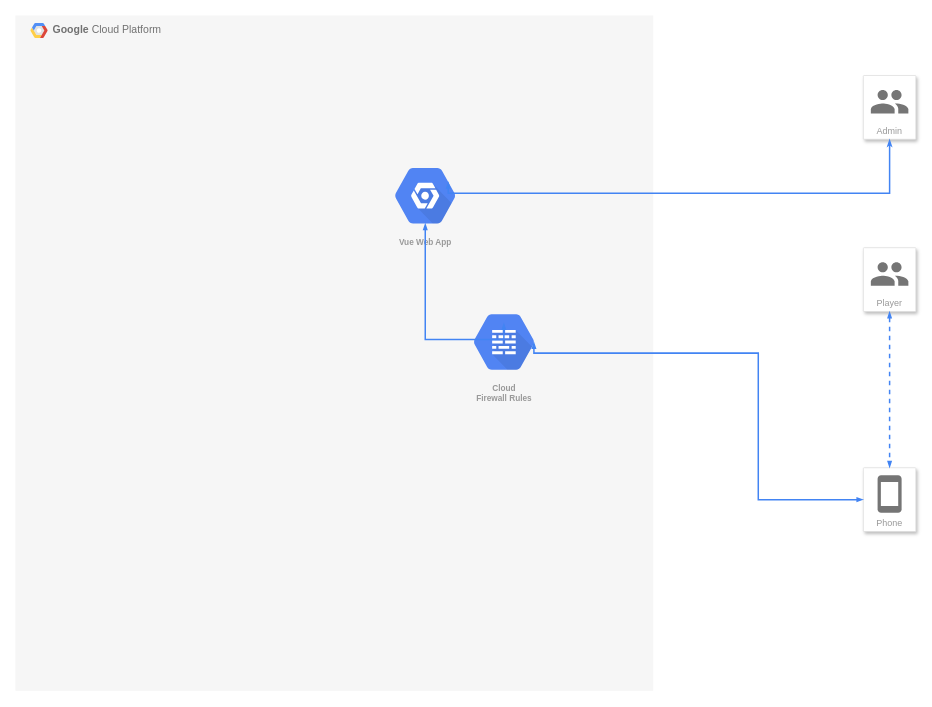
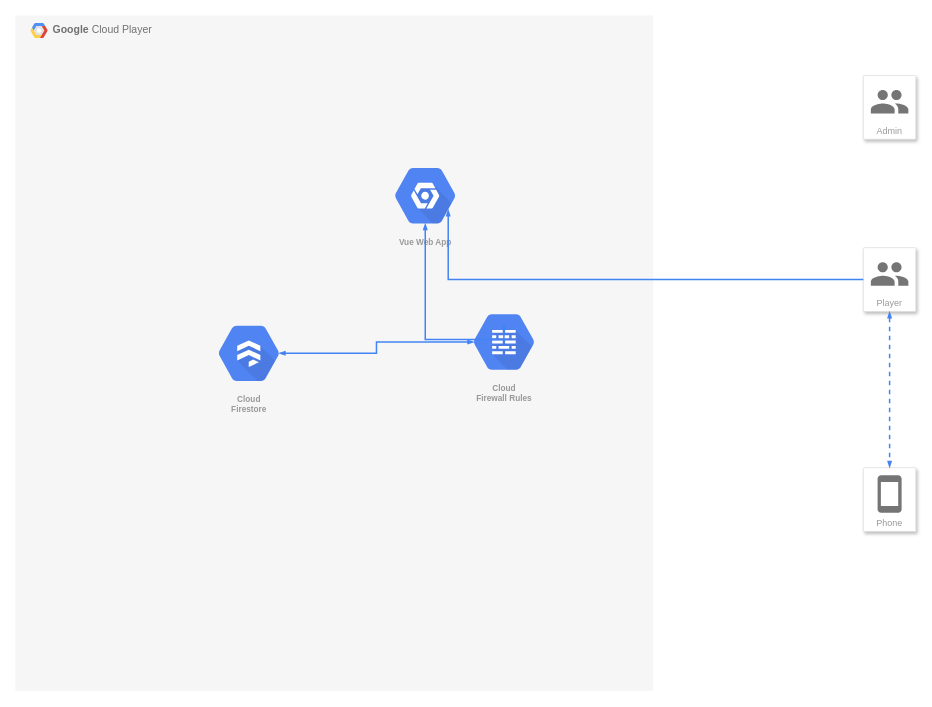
node "Google Cloud Platform": label "Google Cloud Platform" -> "Google Cloud Player"
edge "Admin" -- "Vue Web App": removed
edge "Player" -> "Vue Web App": added
edge "Cloud Firewall Rules" -- "Cloud Firestore": added
node "Cloud Firestore": added
edge "Cloud Firewall Rules" -- "Phone": removed
